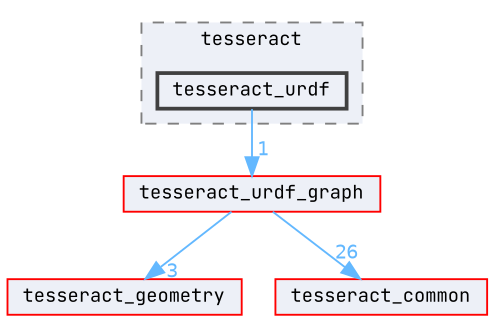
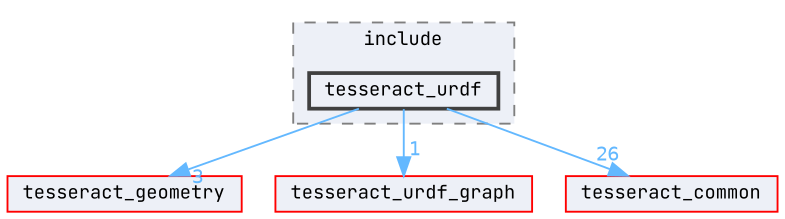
cluster "tesseract": label "tesseract" -> "include"
edge "tesseract_urdf_graph" -> "tesseract_geometry": now "tesseract_urdf" -> "tesseract_geometry"
edge "tesseract_urdf_graph" -> "tesseract_common": now "tesseract_urdf" -> "tesseract_common"
